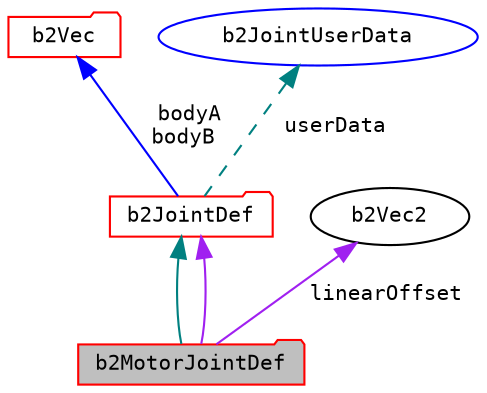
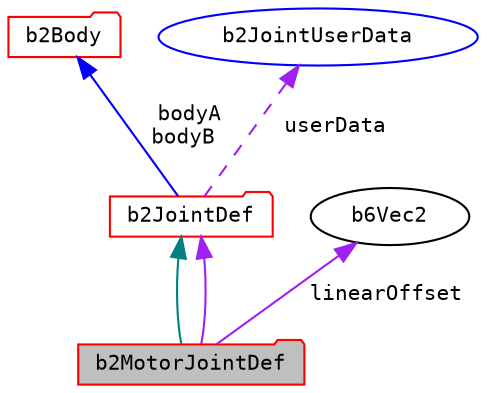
node "b2Vec": label "b2Vec" -> "b2Body"
edge "b2JointDef" -> "b2JointUserData": color teal -> purple
node "b2Vec2": label "b2Vec2" -> "b6Vec2"
